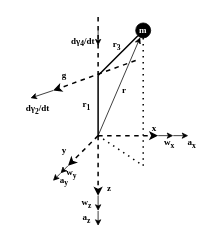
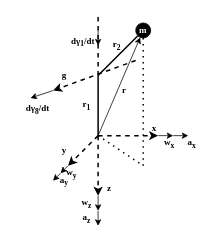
node "dγ4/dt": label "dγ4/dt" -> "dγ1/dt"
node "r3": label "r3" -> "r2"
node "dγ2/dt": label "dγ2/dt" -> "dγ8/dt"
